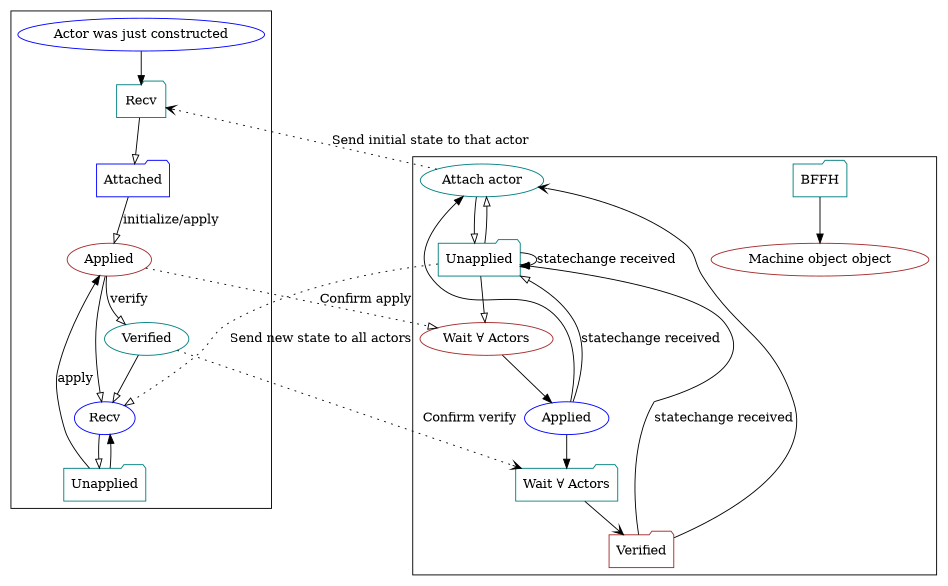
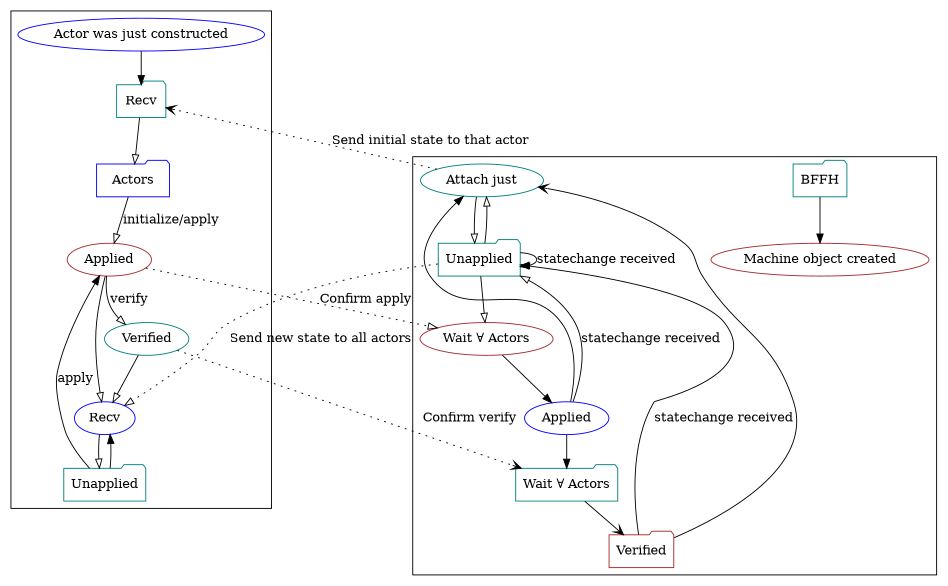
node "Attached": label "Attached" -> "Actors"
node "Attach actor": label "Attach actor" -> "Attach just"
node "Machine object object": label "Machine object object" -> "Machine object created"
